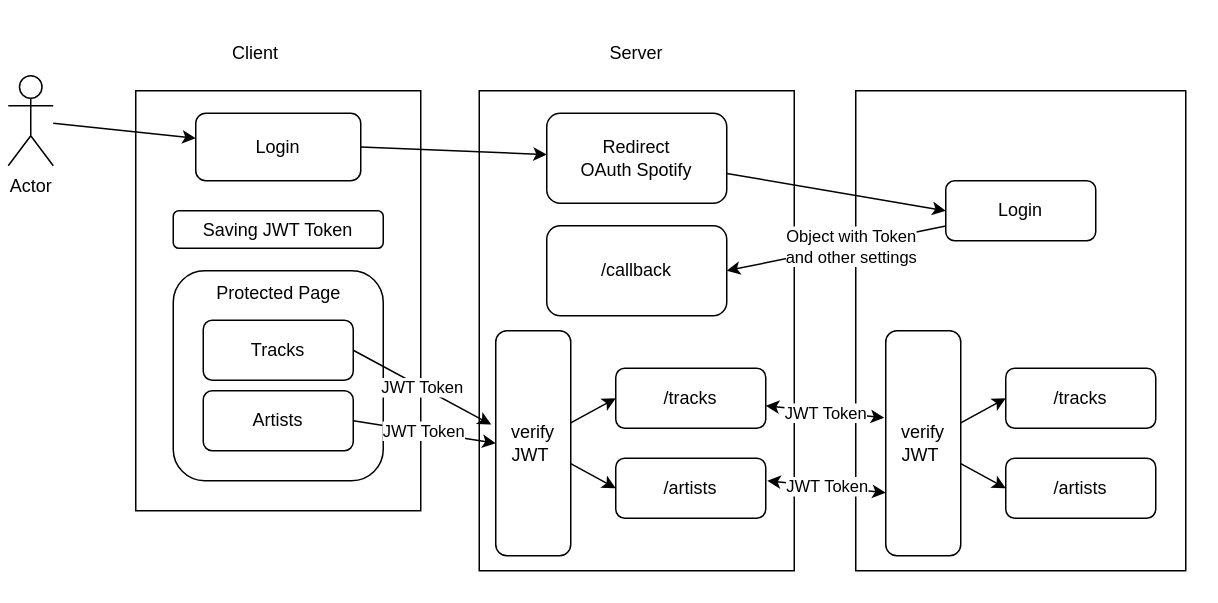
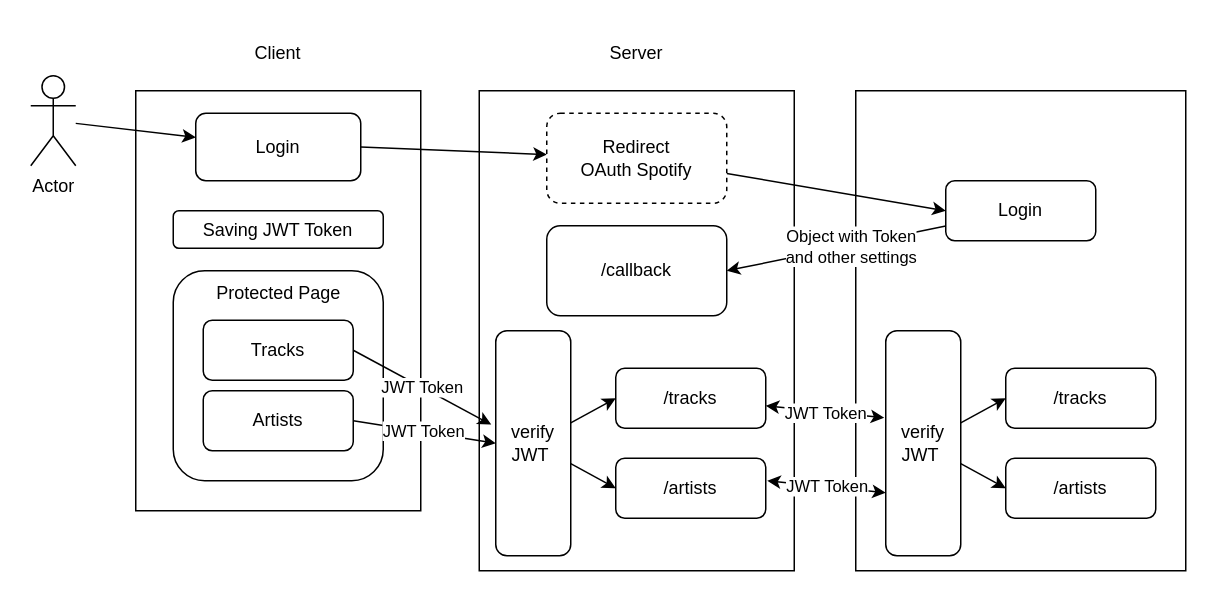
node "Client": moved (256, 53) -> (278, 53)
node "Actor": moved (31, 121) -> (53, 121)
node "Redirect OAuth Spotify": style solid -> dashed
